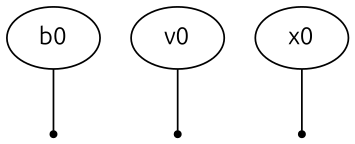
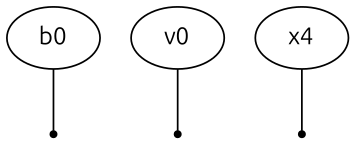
node "x0": label "x0" -> "x4"
